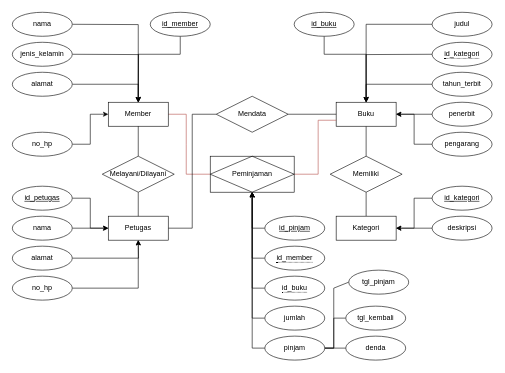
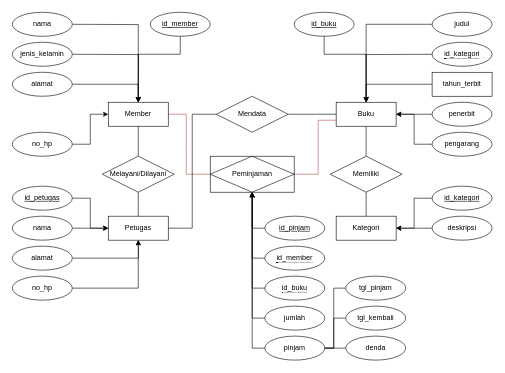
node "tahun_terbit": shape ellipse -> rectangle
node "tgl_pinjam": moved (379, 282) -> (376, 288)
